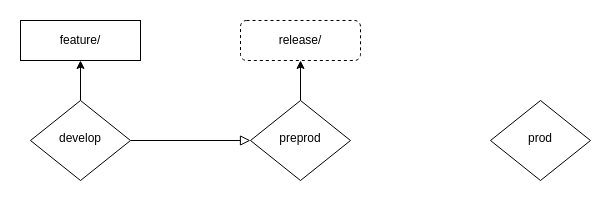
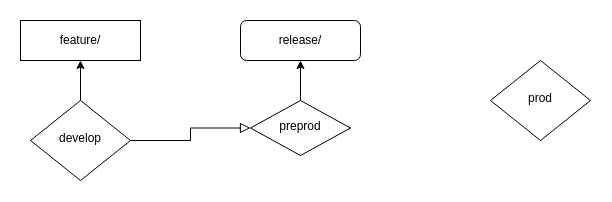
node "release/": style dashed -> solid
node "preprod": size 100x80 -> 100x55
node "prod": moved (541, 141) -> (541, 101)
